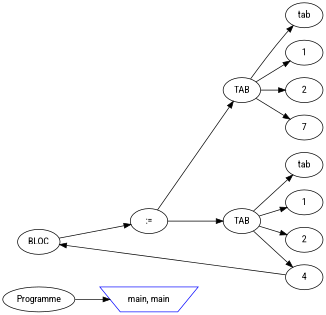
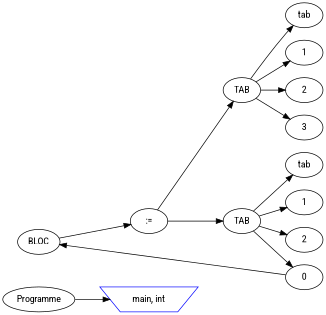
node "7": label "7" -> "3"
node "4": label "4" -> "0"
node "main, main": label "main, main" -> "main, int"
